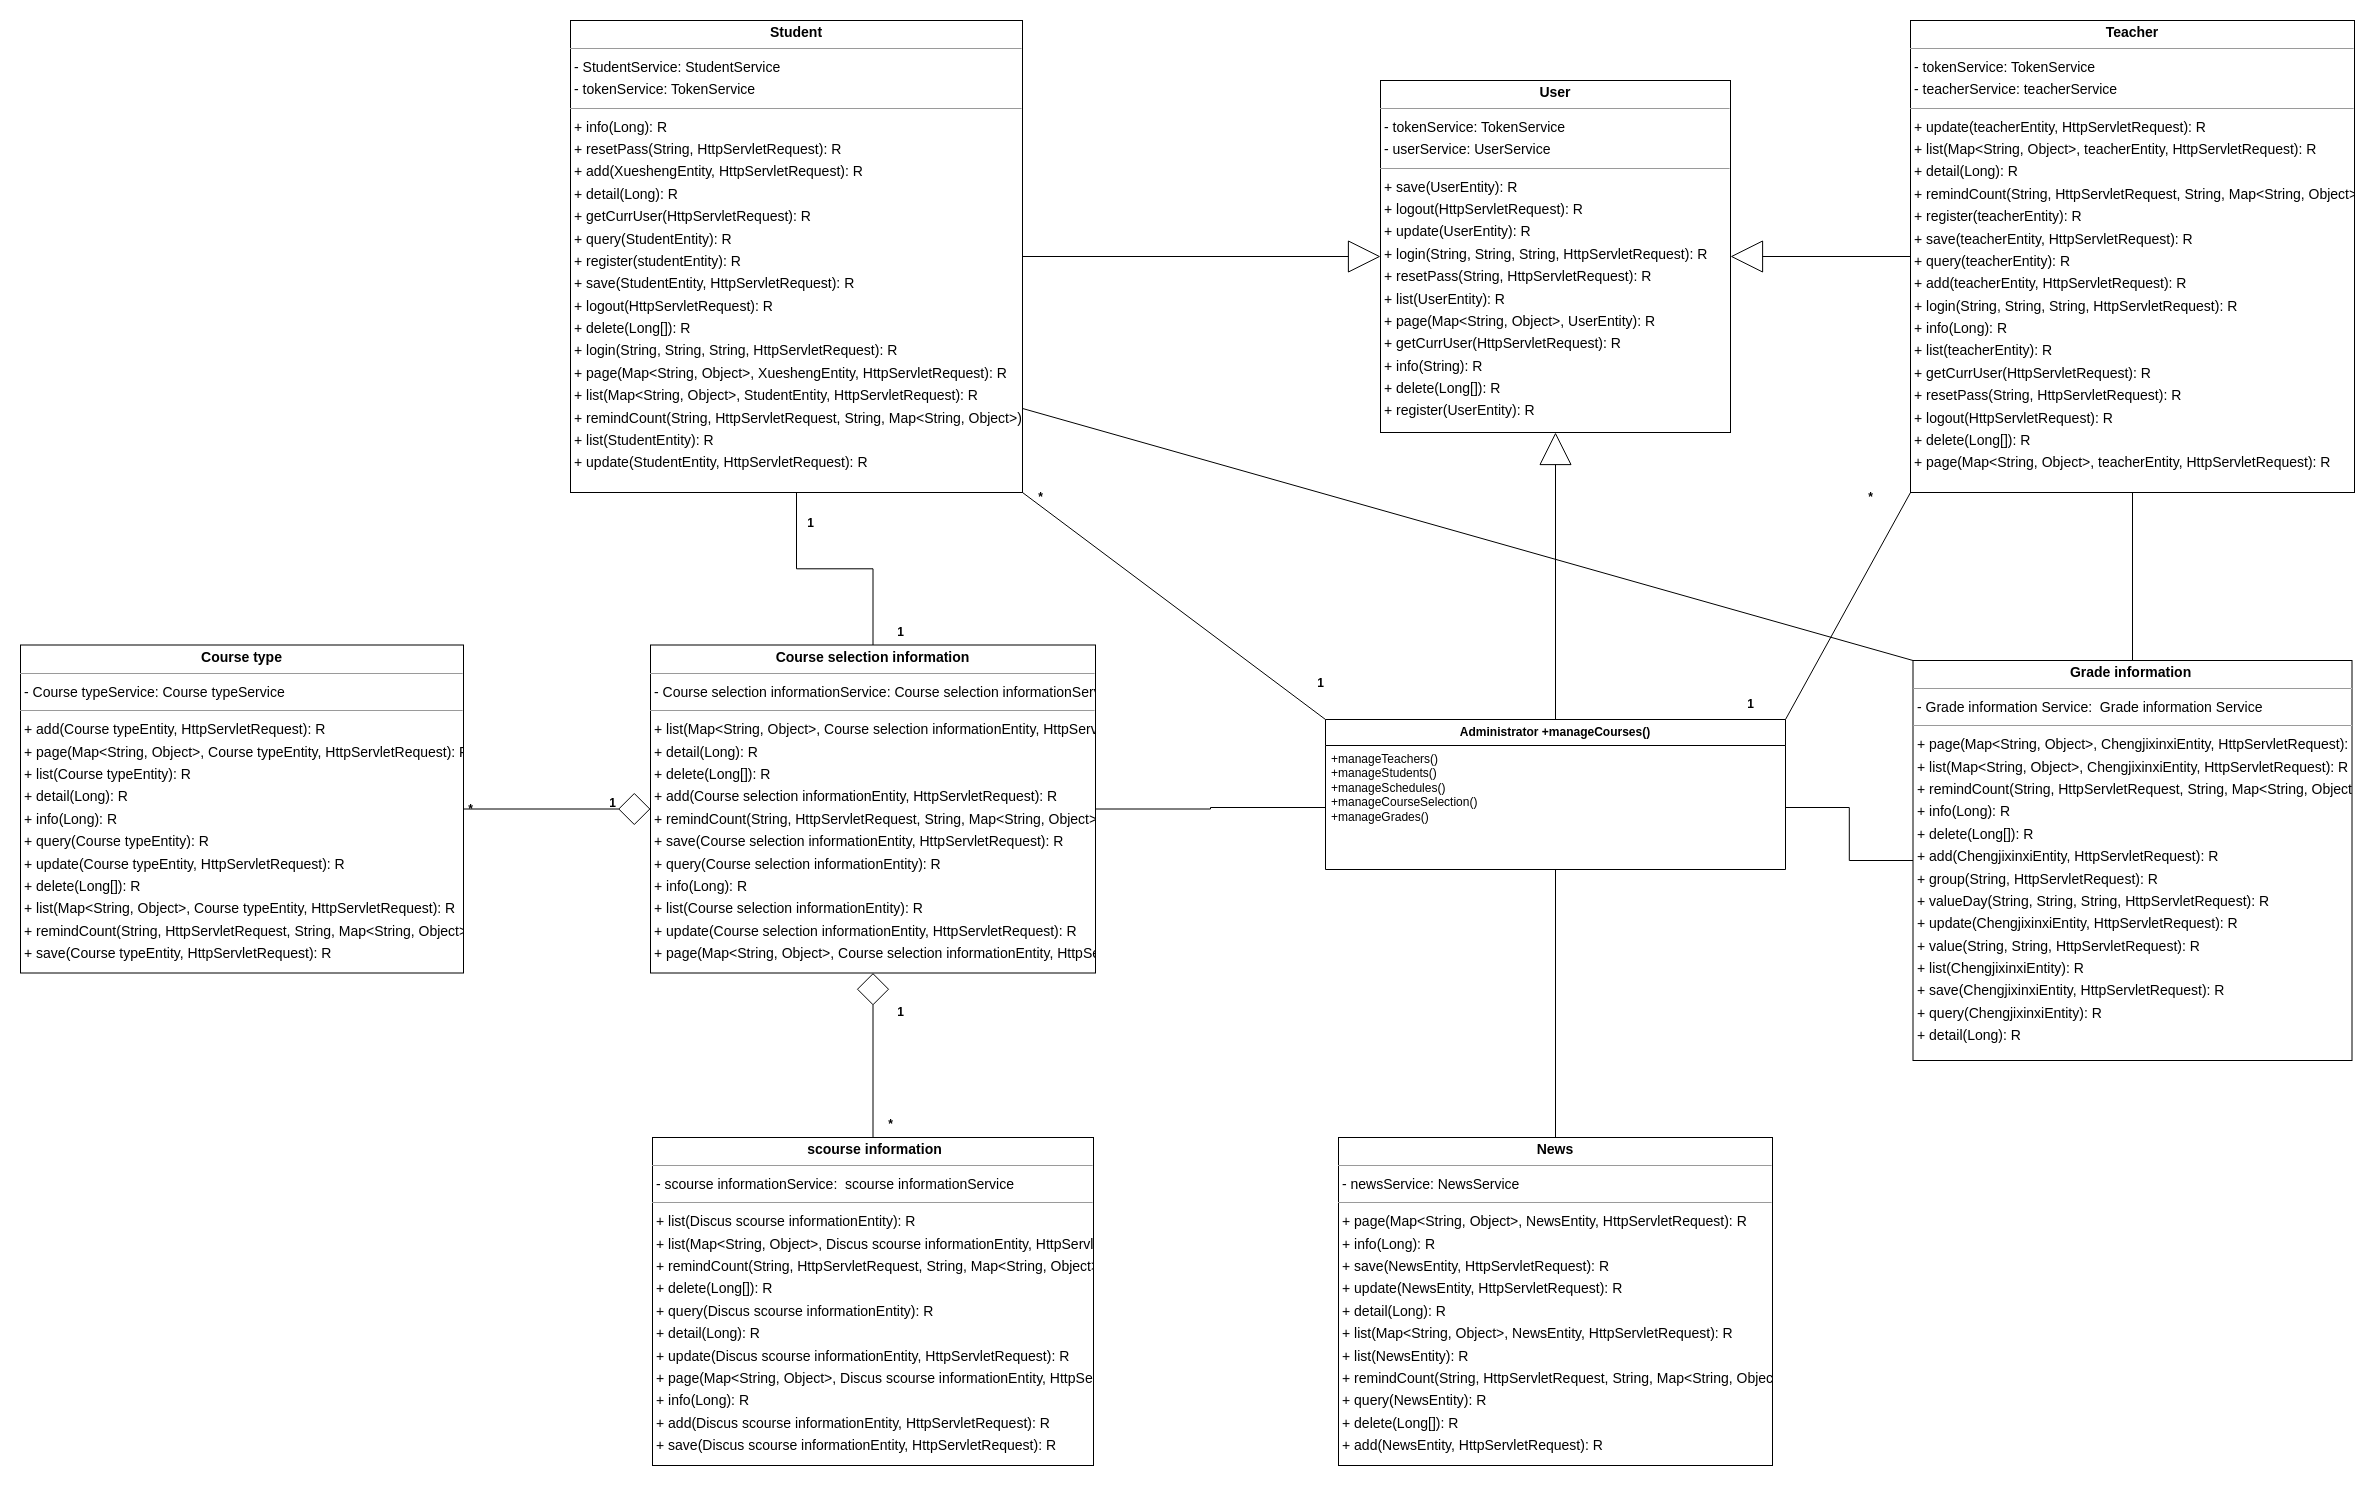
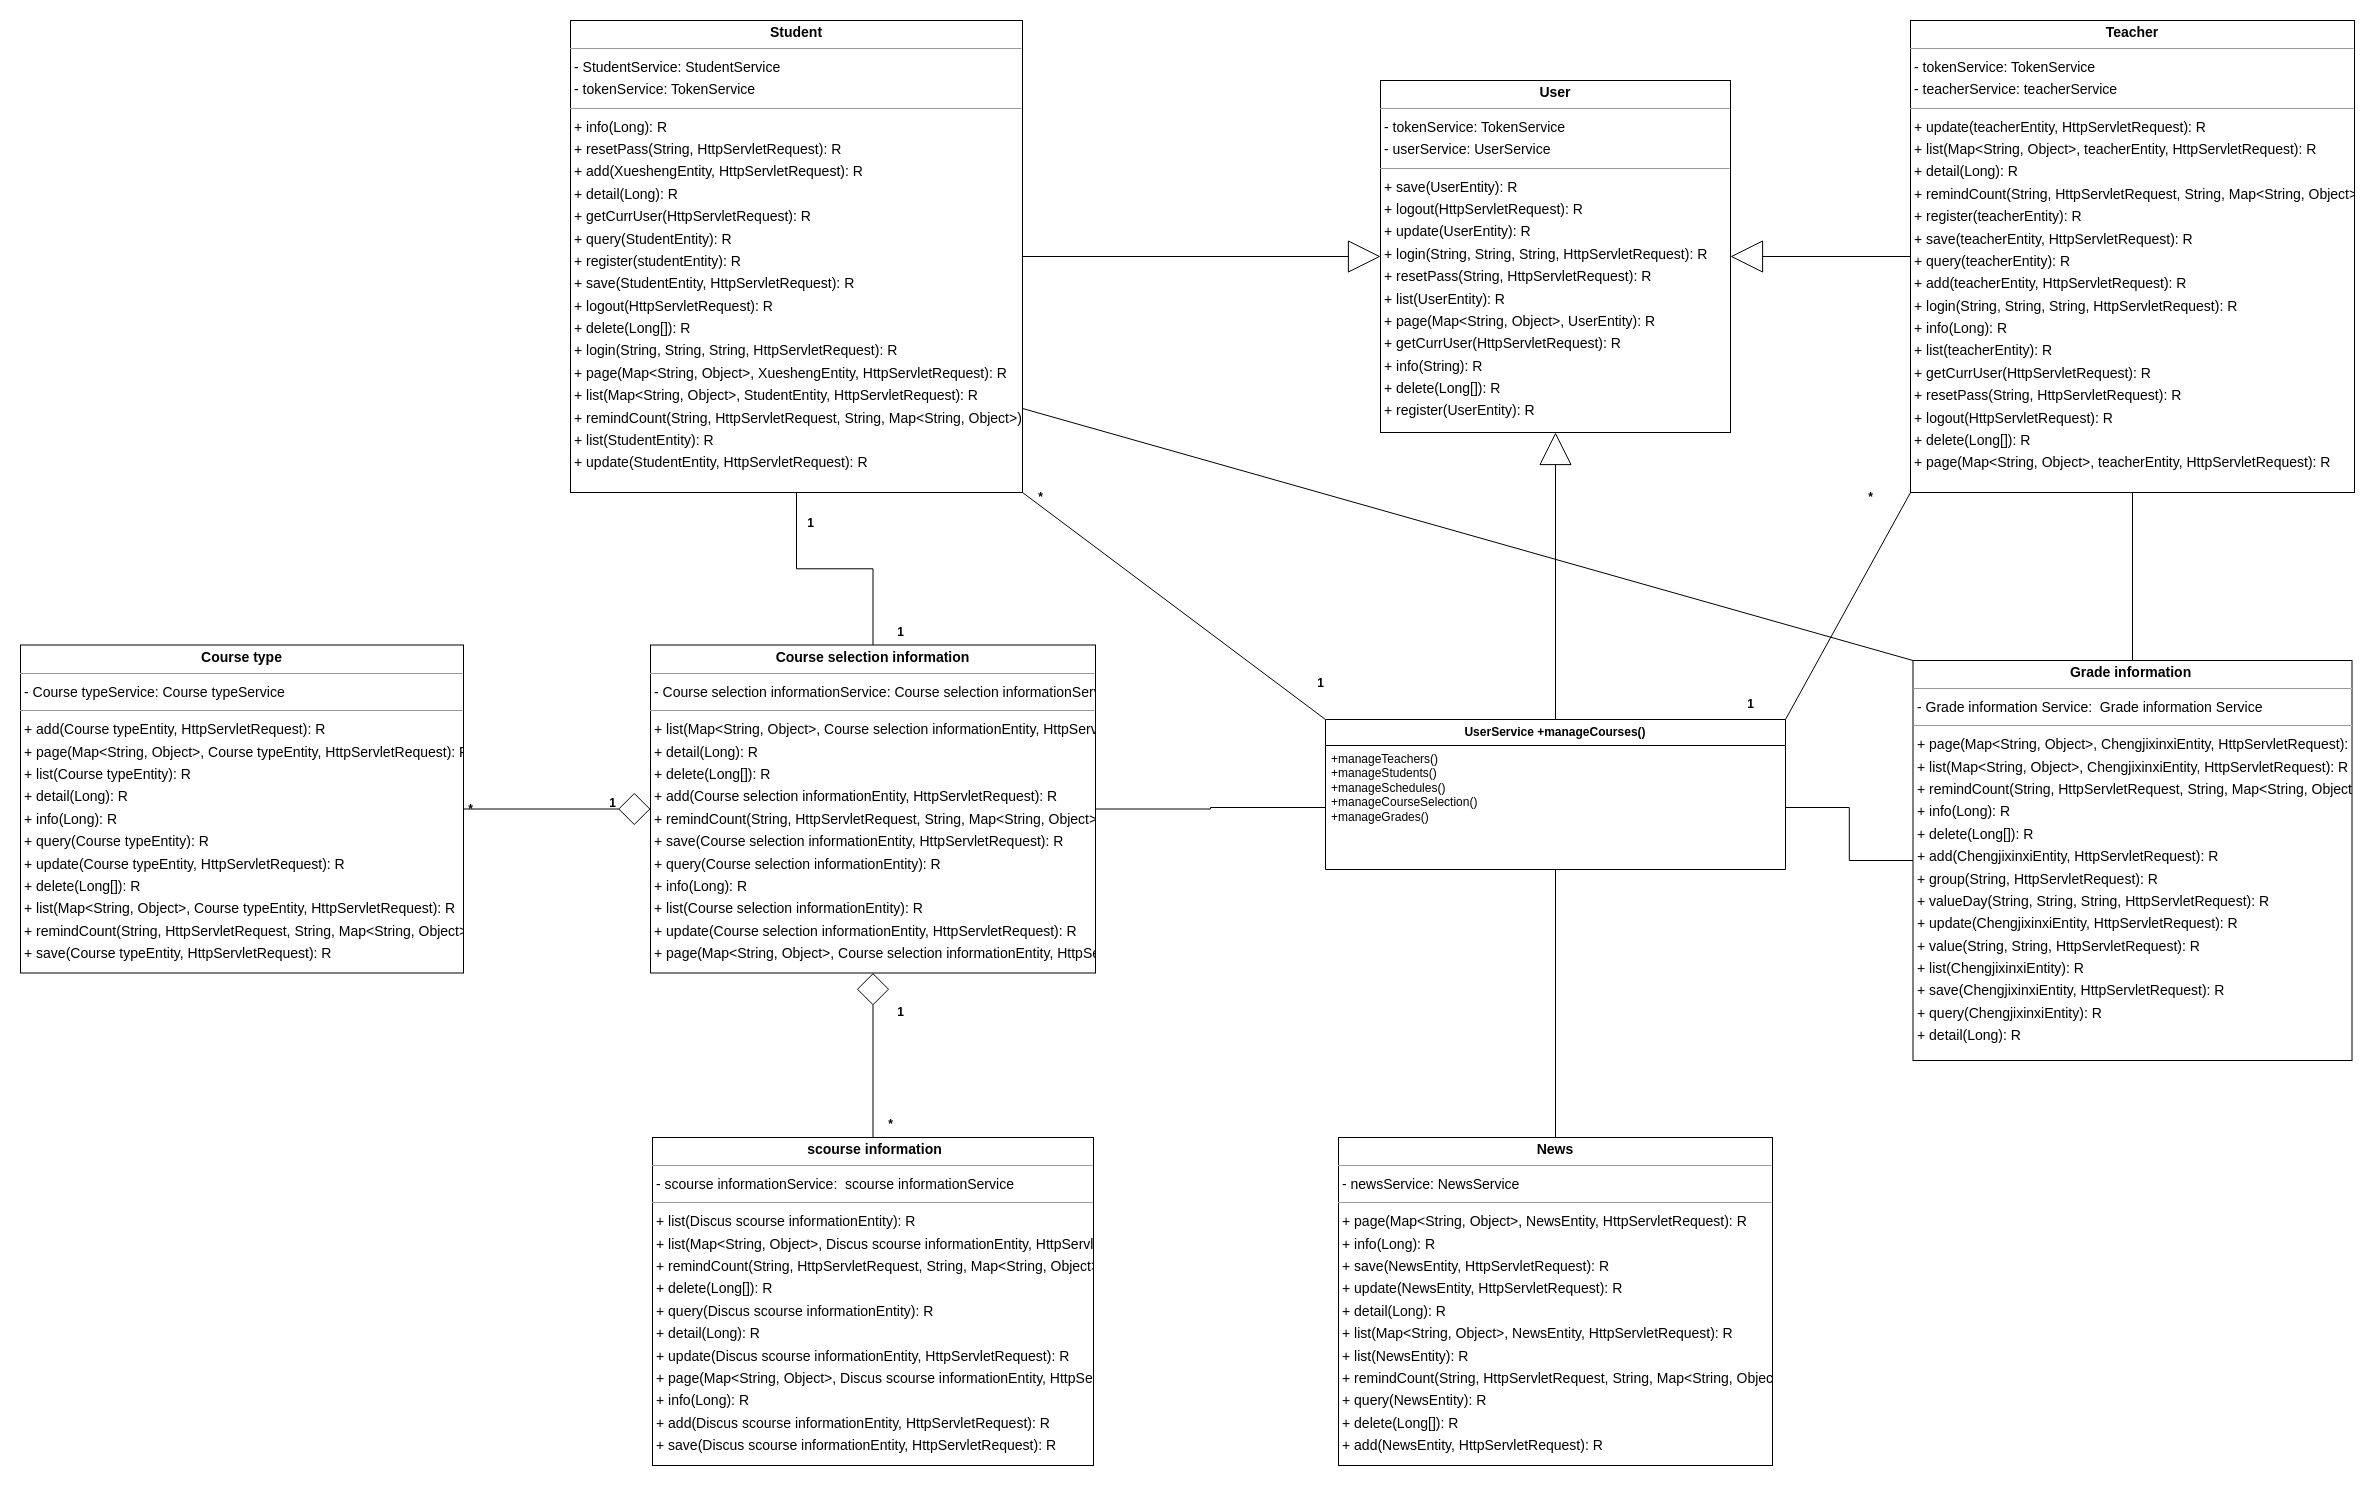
node "Administrator +manageCourses()": label "Administrator +manageCourses()" -> "UserService +manageCourses()"
